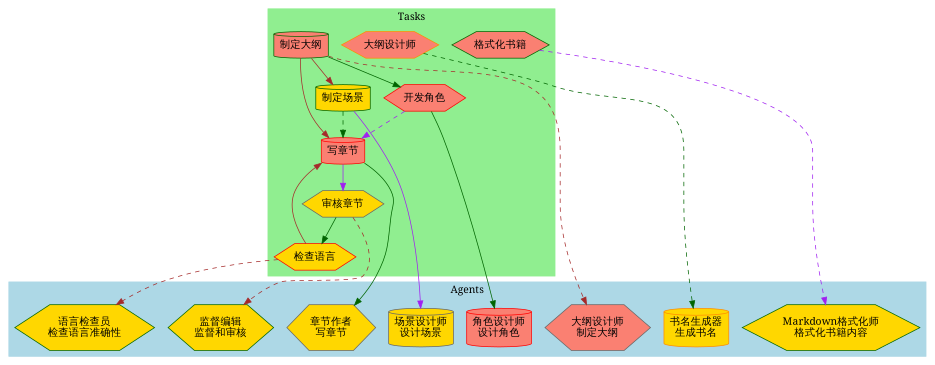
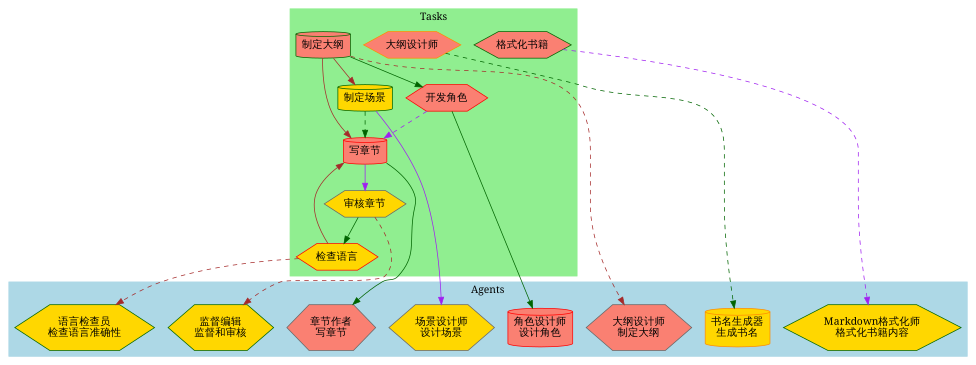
node "章节作者 写章节": fillcolor gold -> salmon
node "场景设计师 设计场景": shape cylinder -> hexagon
